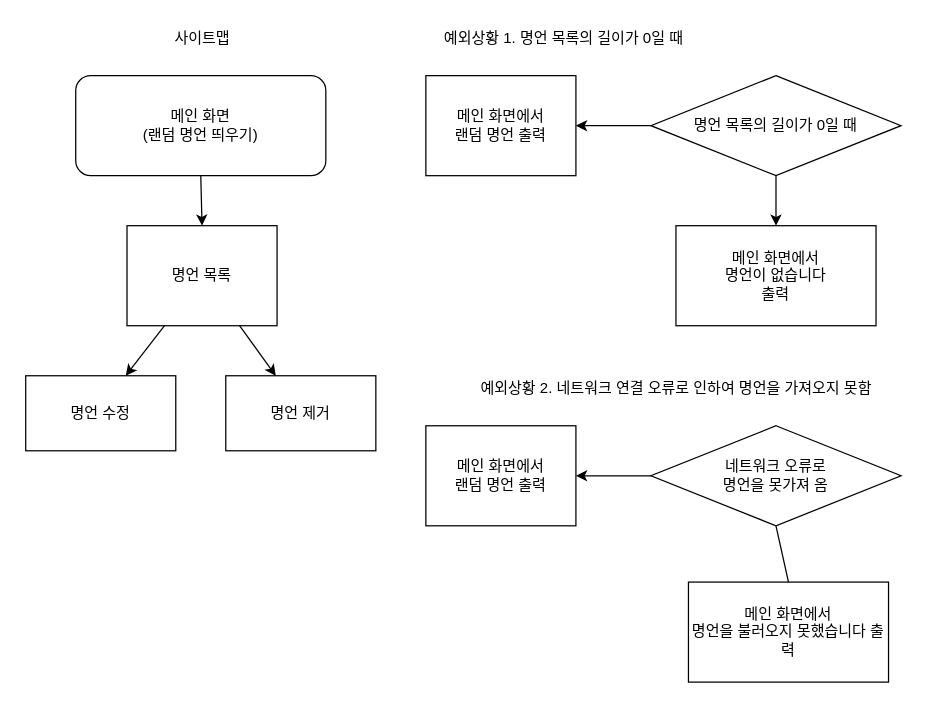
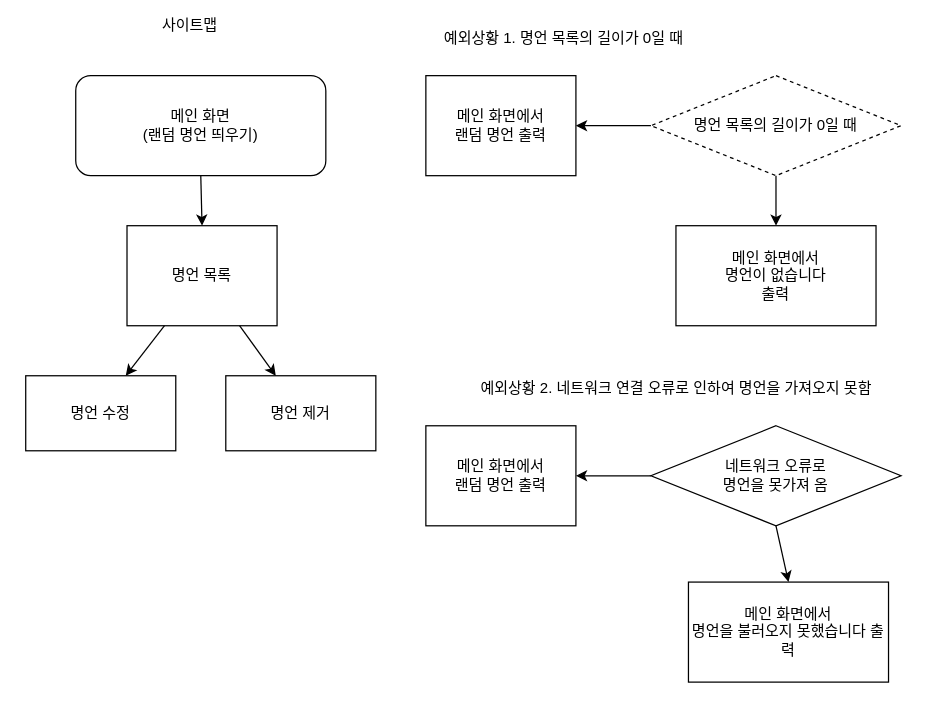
node "사이트맵": moved (202, 38) -> (189, 26)
node "명언 목록의 길이가 0일 때": style solid -> dashed
edge "네트워크 오류로 명언을 못가져 옴" -- "메인 화면에서 명언을 불러오지 못했습니다 출력": arrowhead none -> classic
